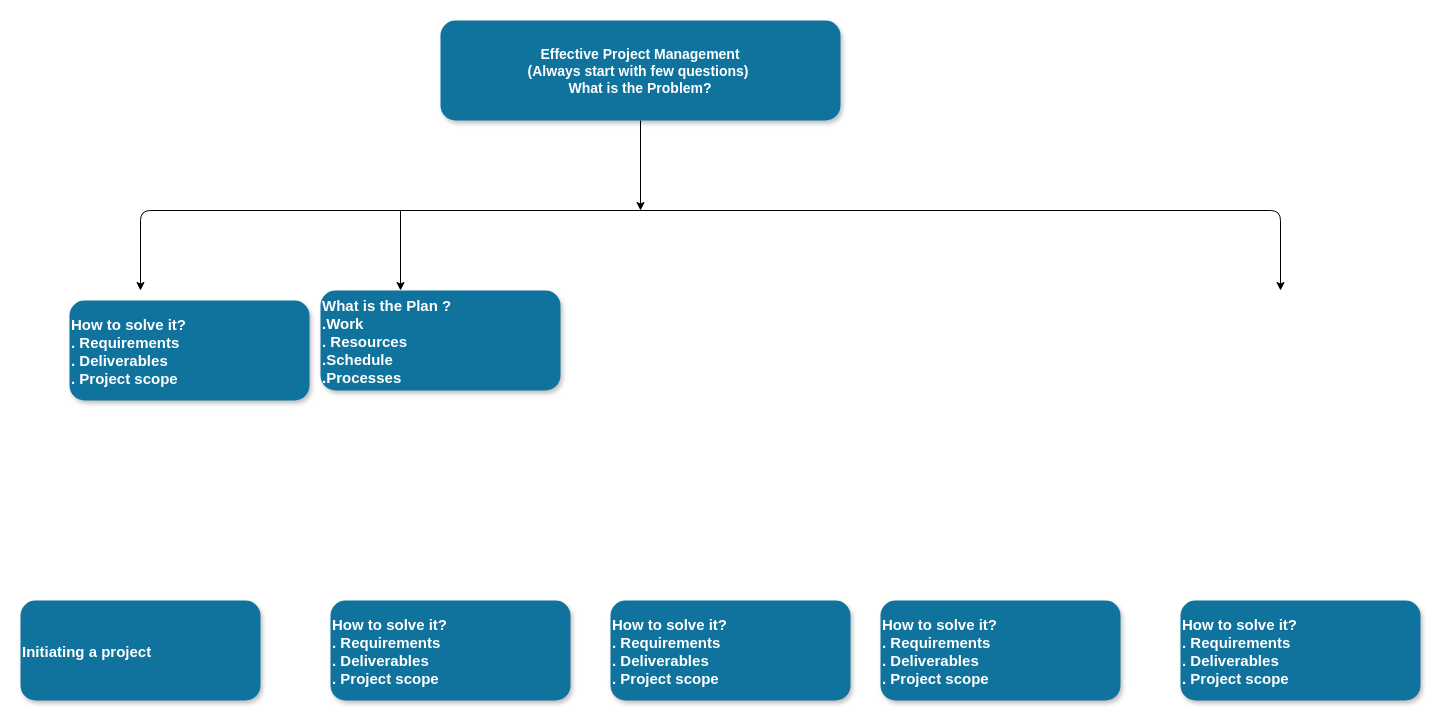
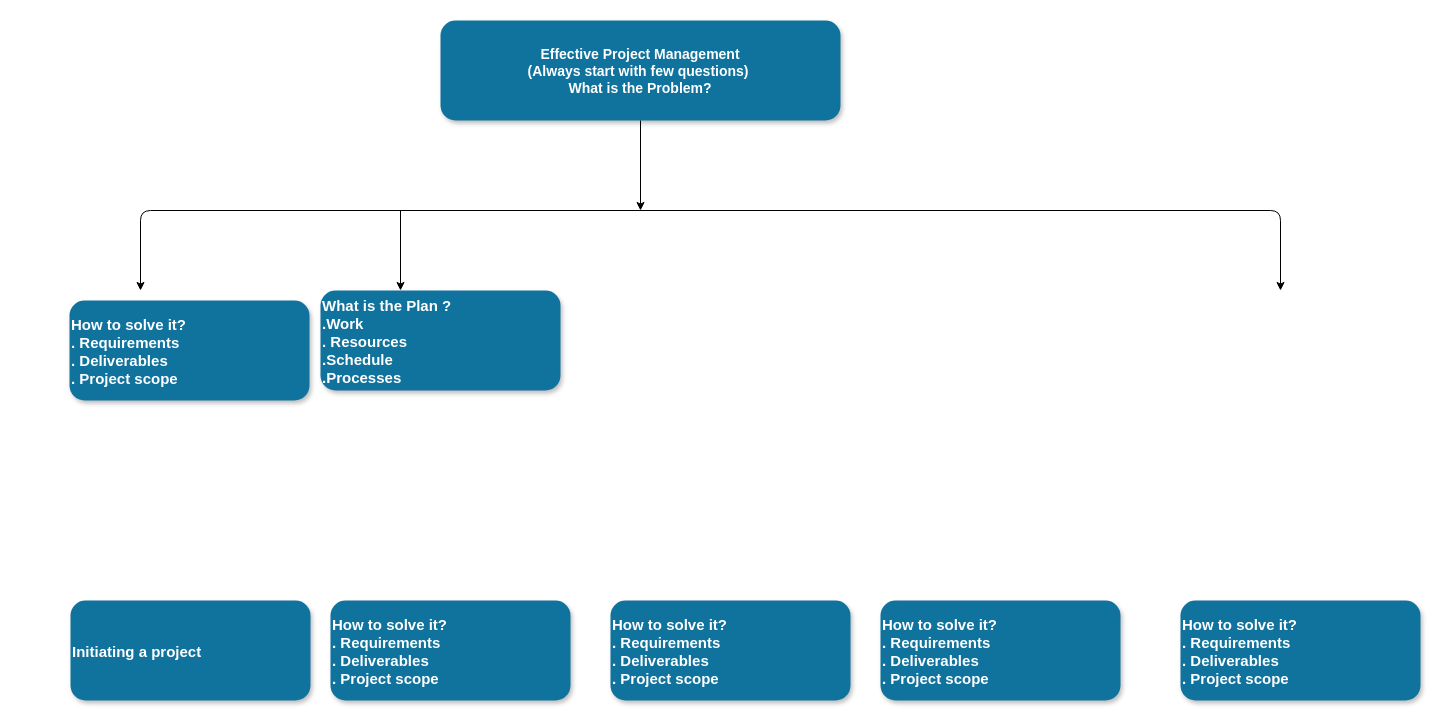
node "Initiating a project": moved (141, 651) -> (191, 651)
